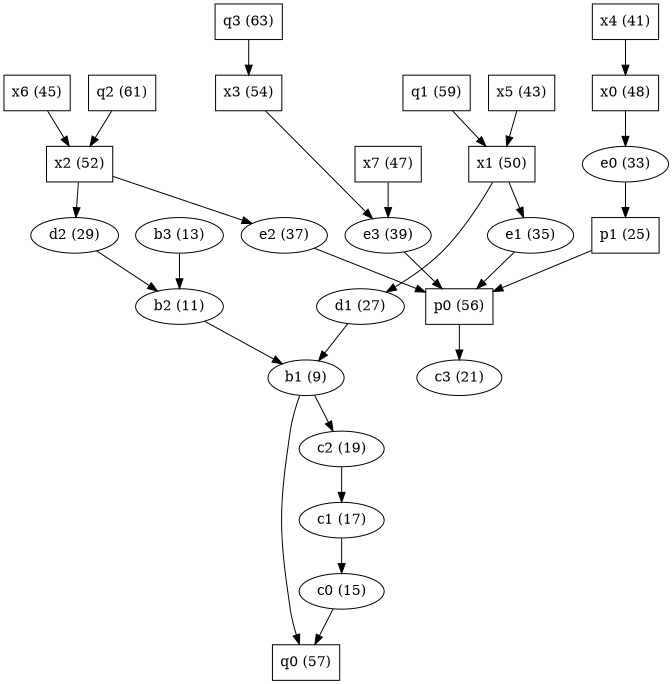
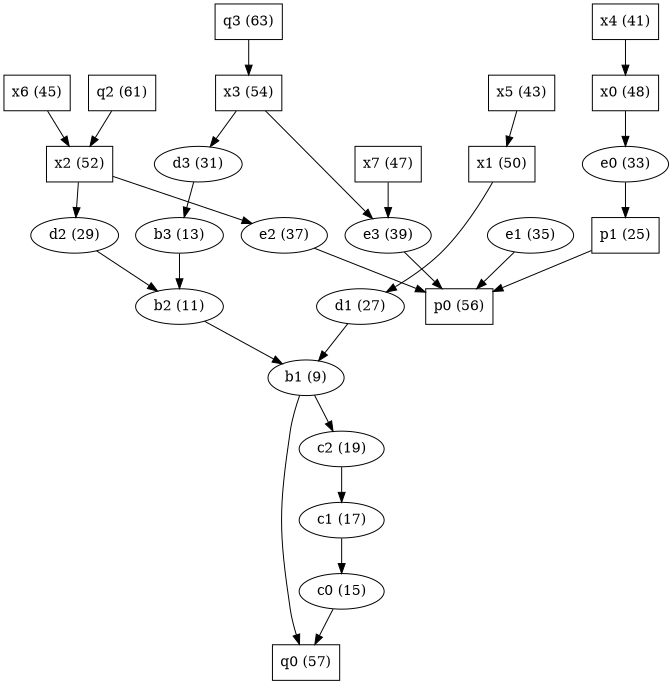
node "q1 (59)": removed
node "d3 (31)": added
edge "x1 (50)" -> "e1 (35)": removed
node "c3 (21)": removed
